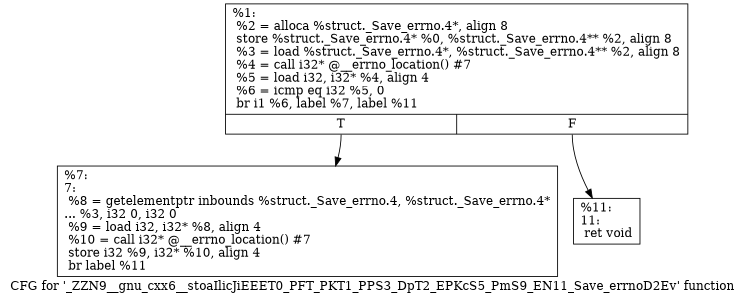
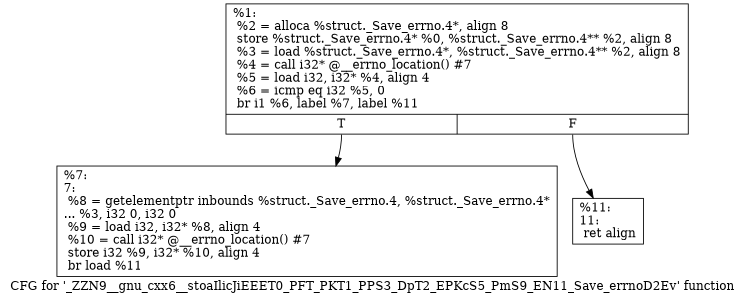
node "%11:": text "ret void" -> "ret align"
node "%7:": text "br label %11" -> "br load %11"
